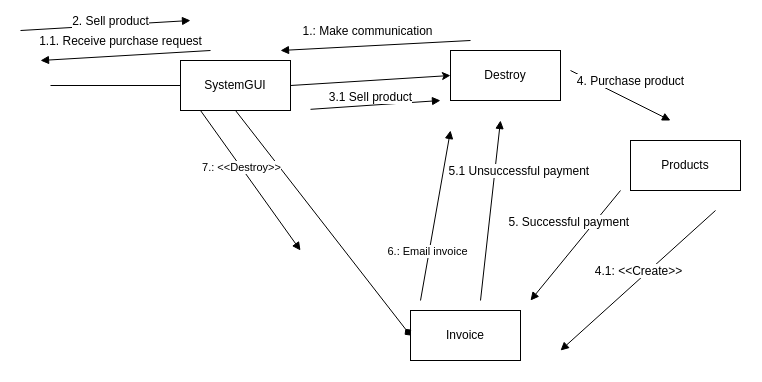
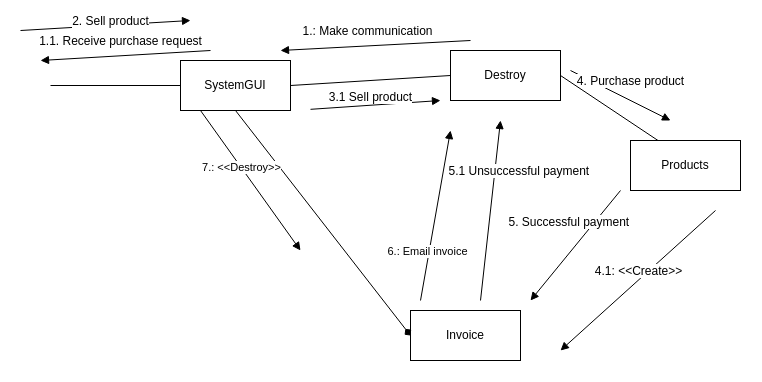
edge "SystemGUI" -> "Destroy": arrowhead classic -> none
edge "Destroy" -- "Products": added
